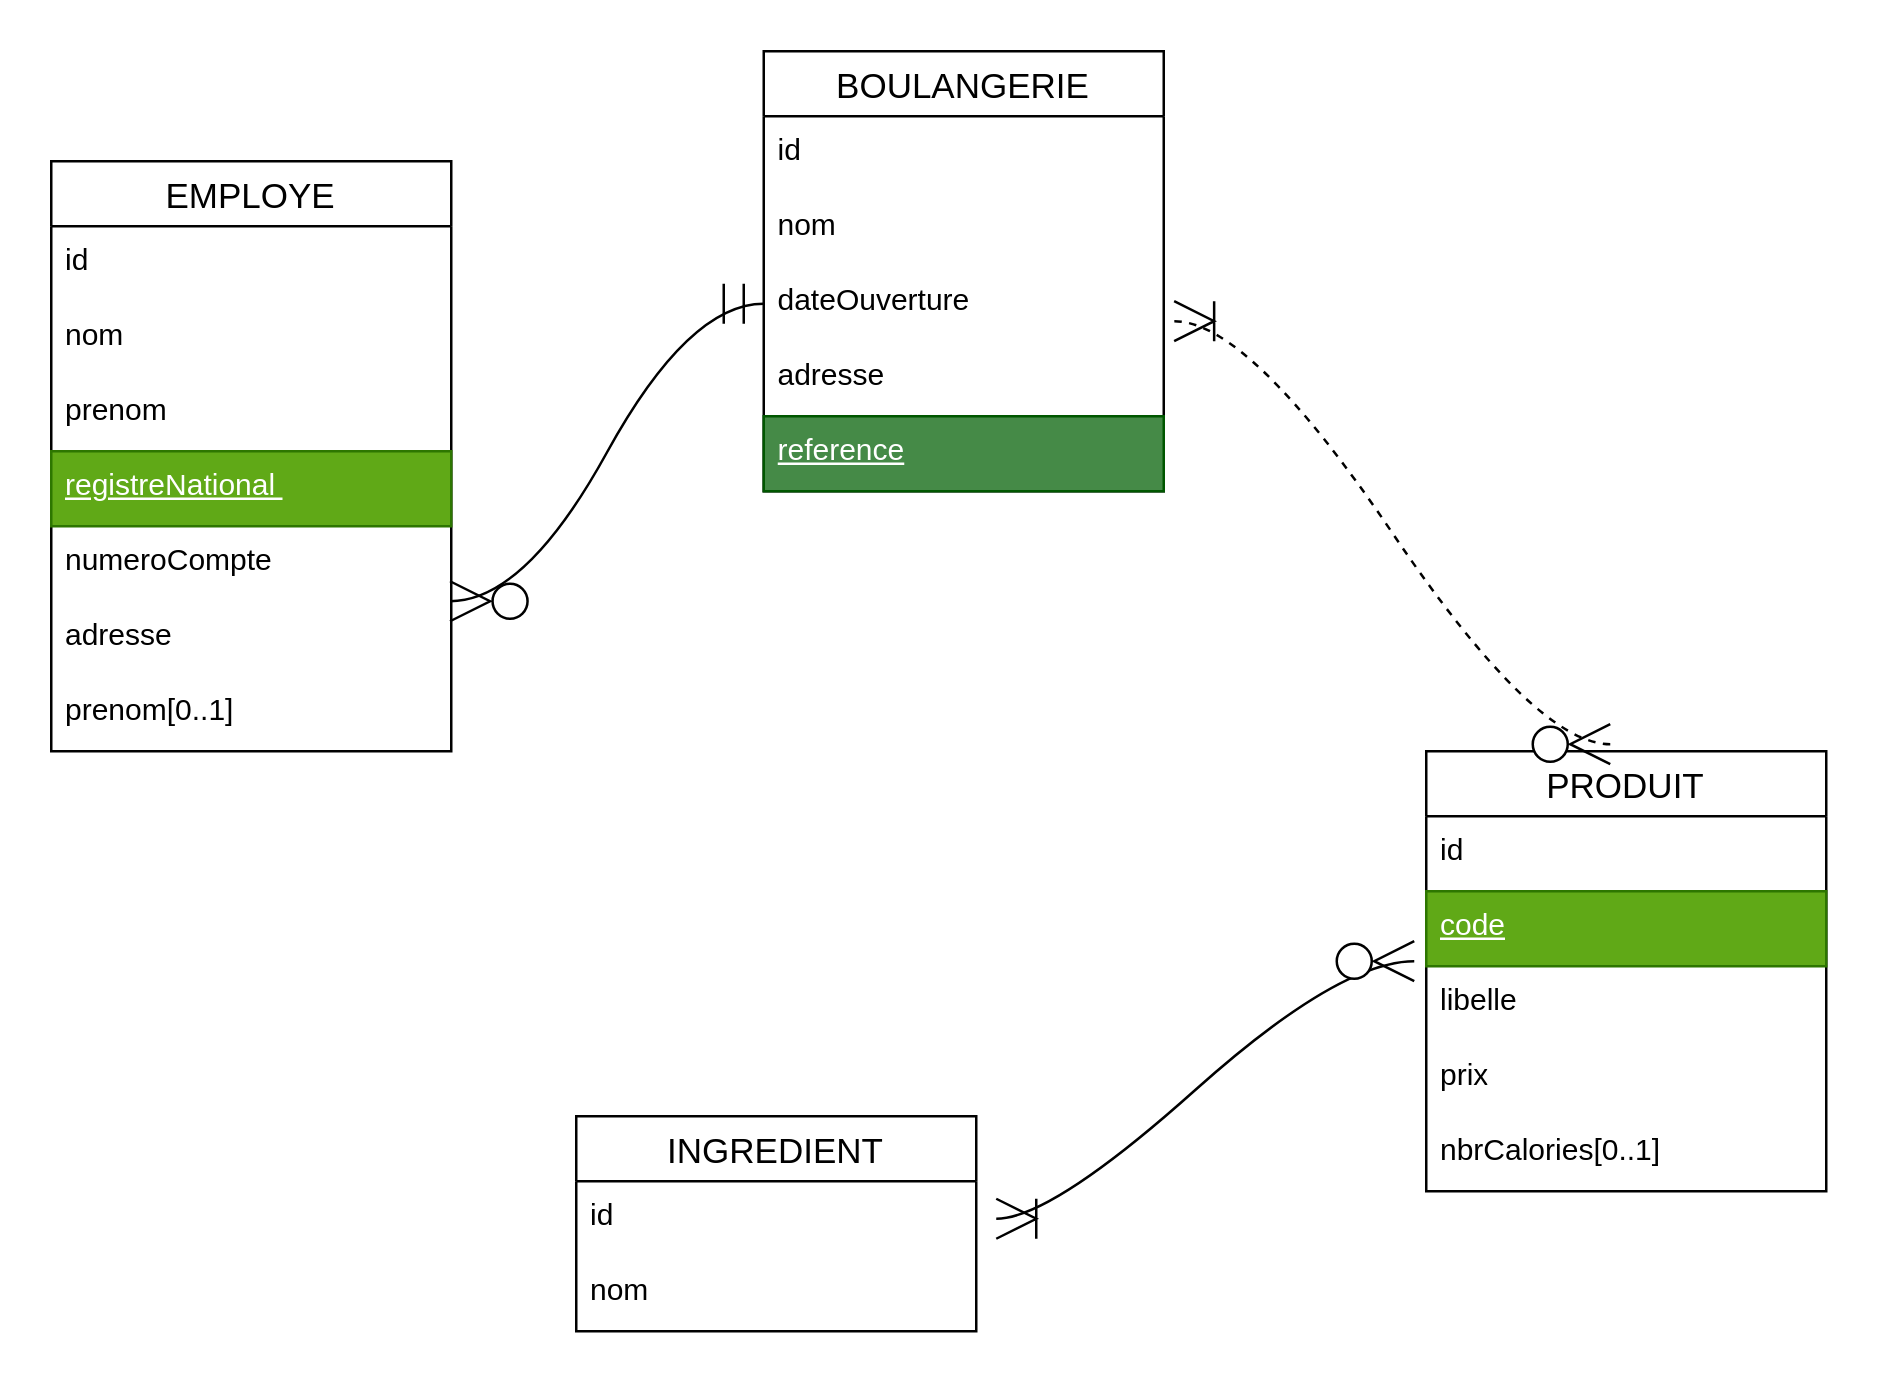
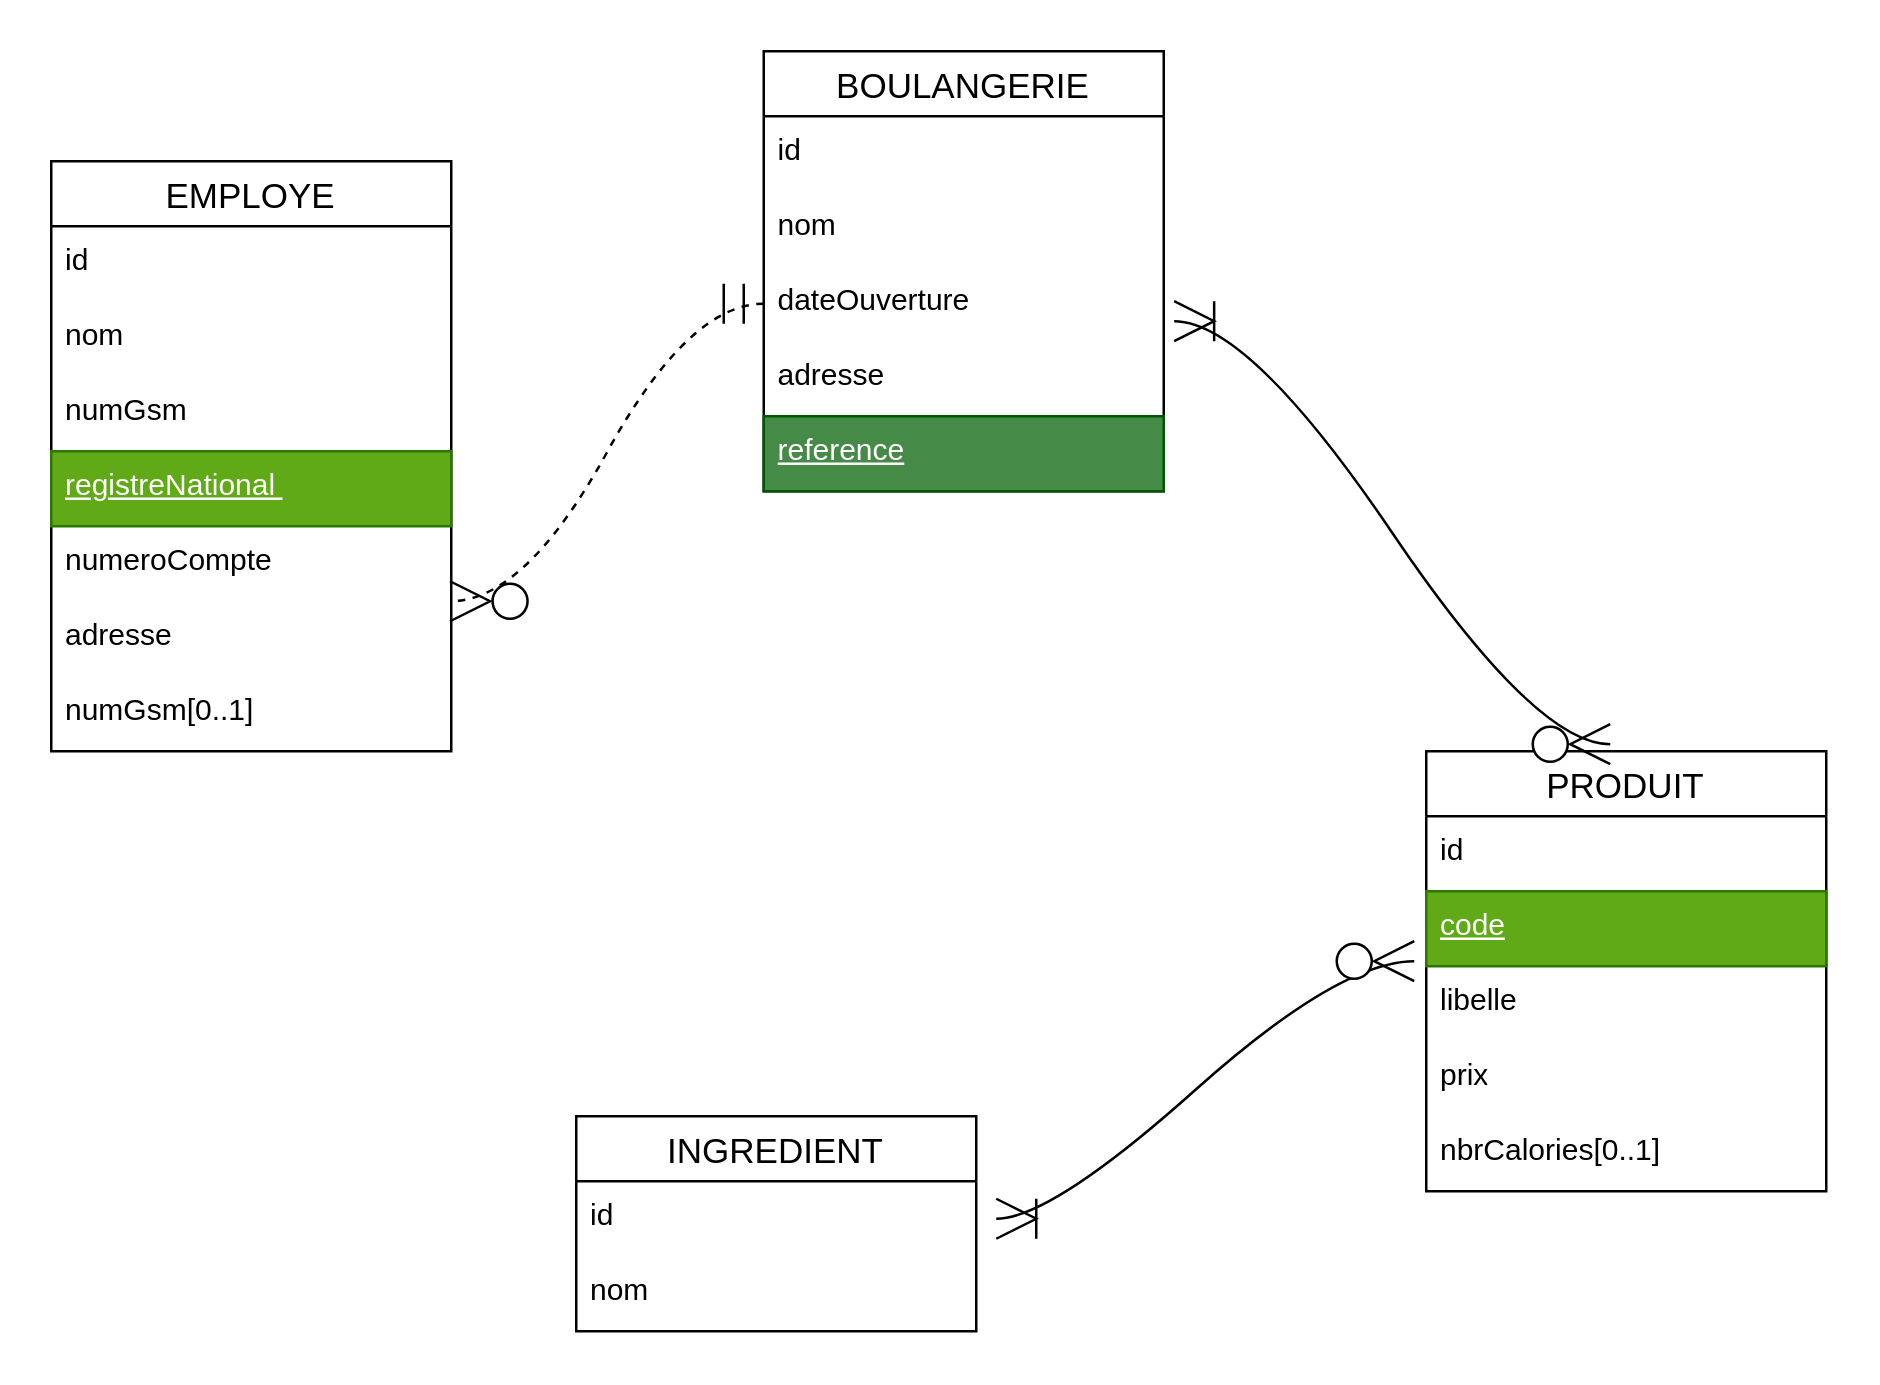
node "prenom": label "prenom" -> "numGsm"
edge "dateOuverture" -- "numeroCompte": style solid -> dashed
edge "dateOuverture" -- "PRODUIT": style dashed -> solid
node "prenom[0..1]": label "prenom[0..1]" -> "numGsm[0..1]"
